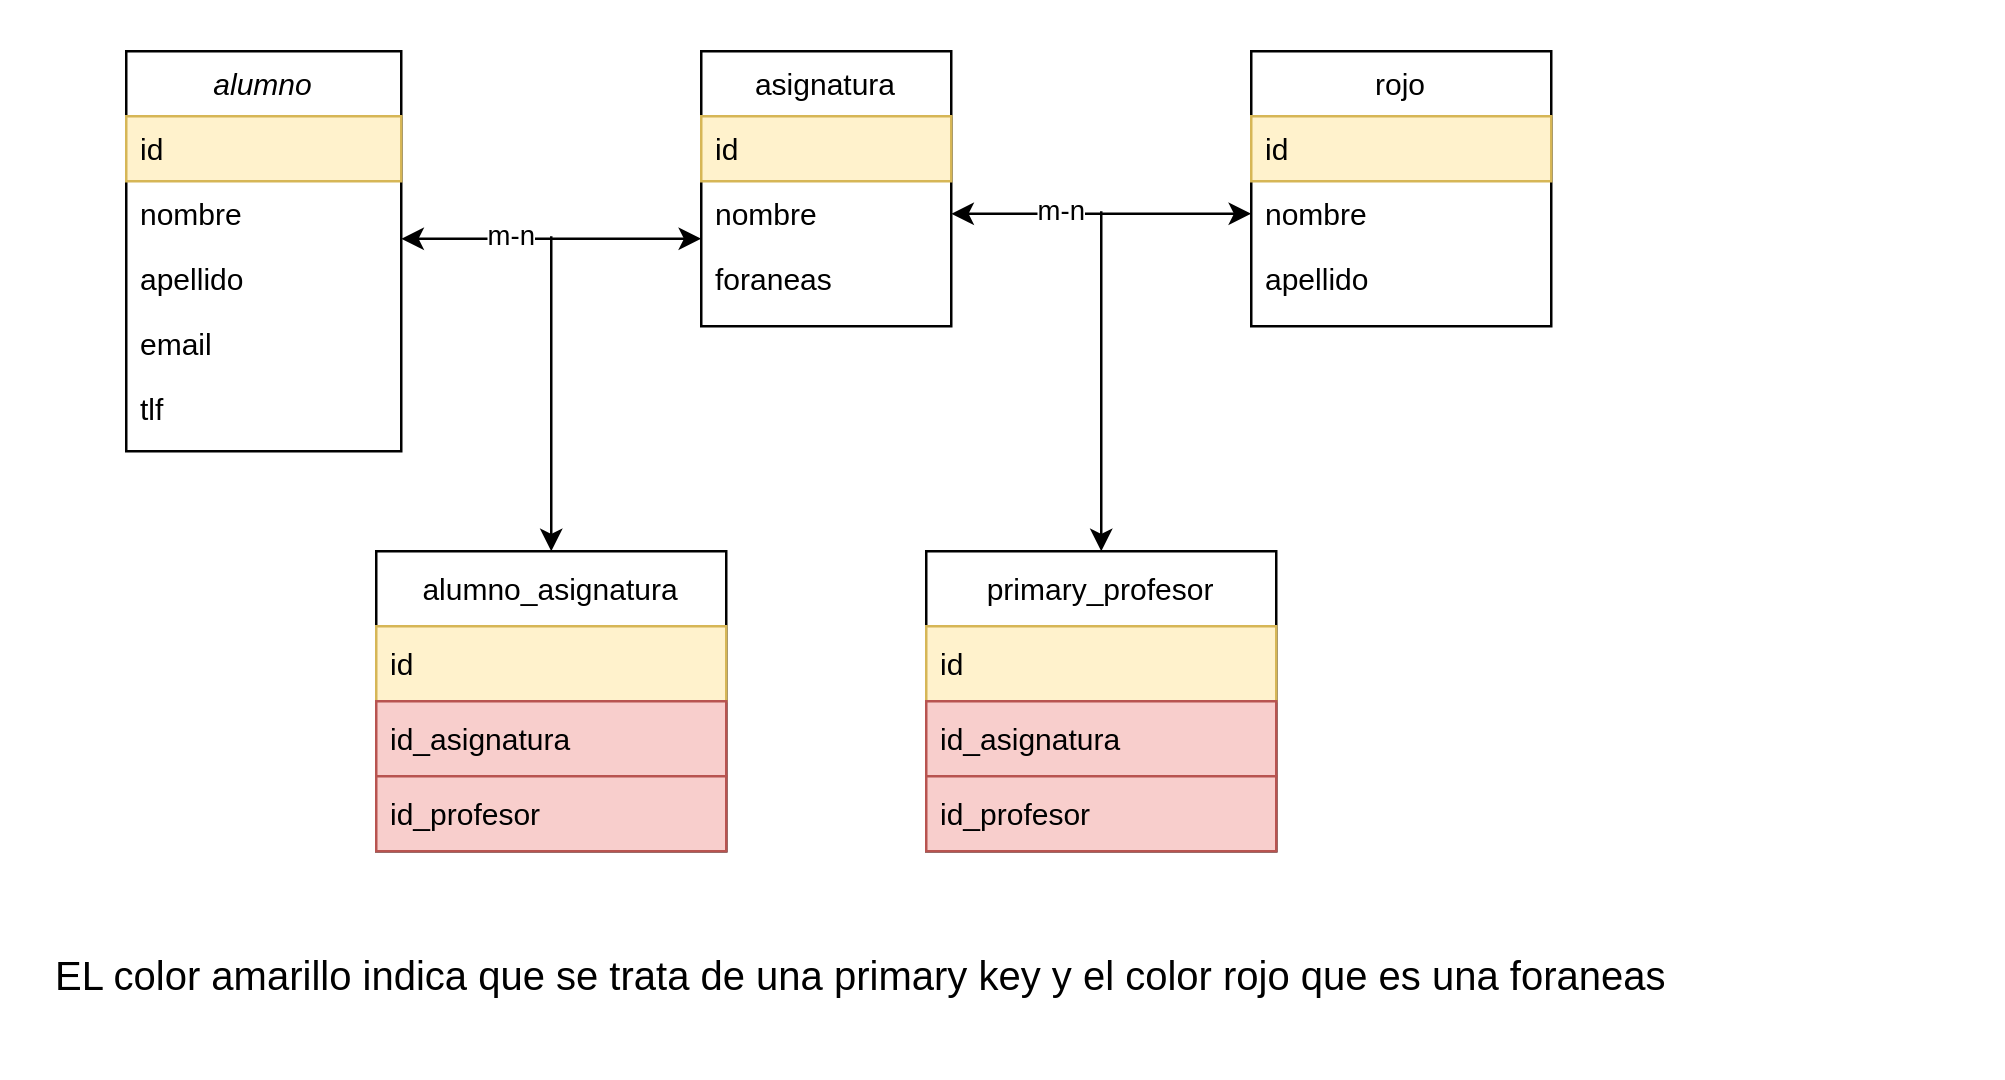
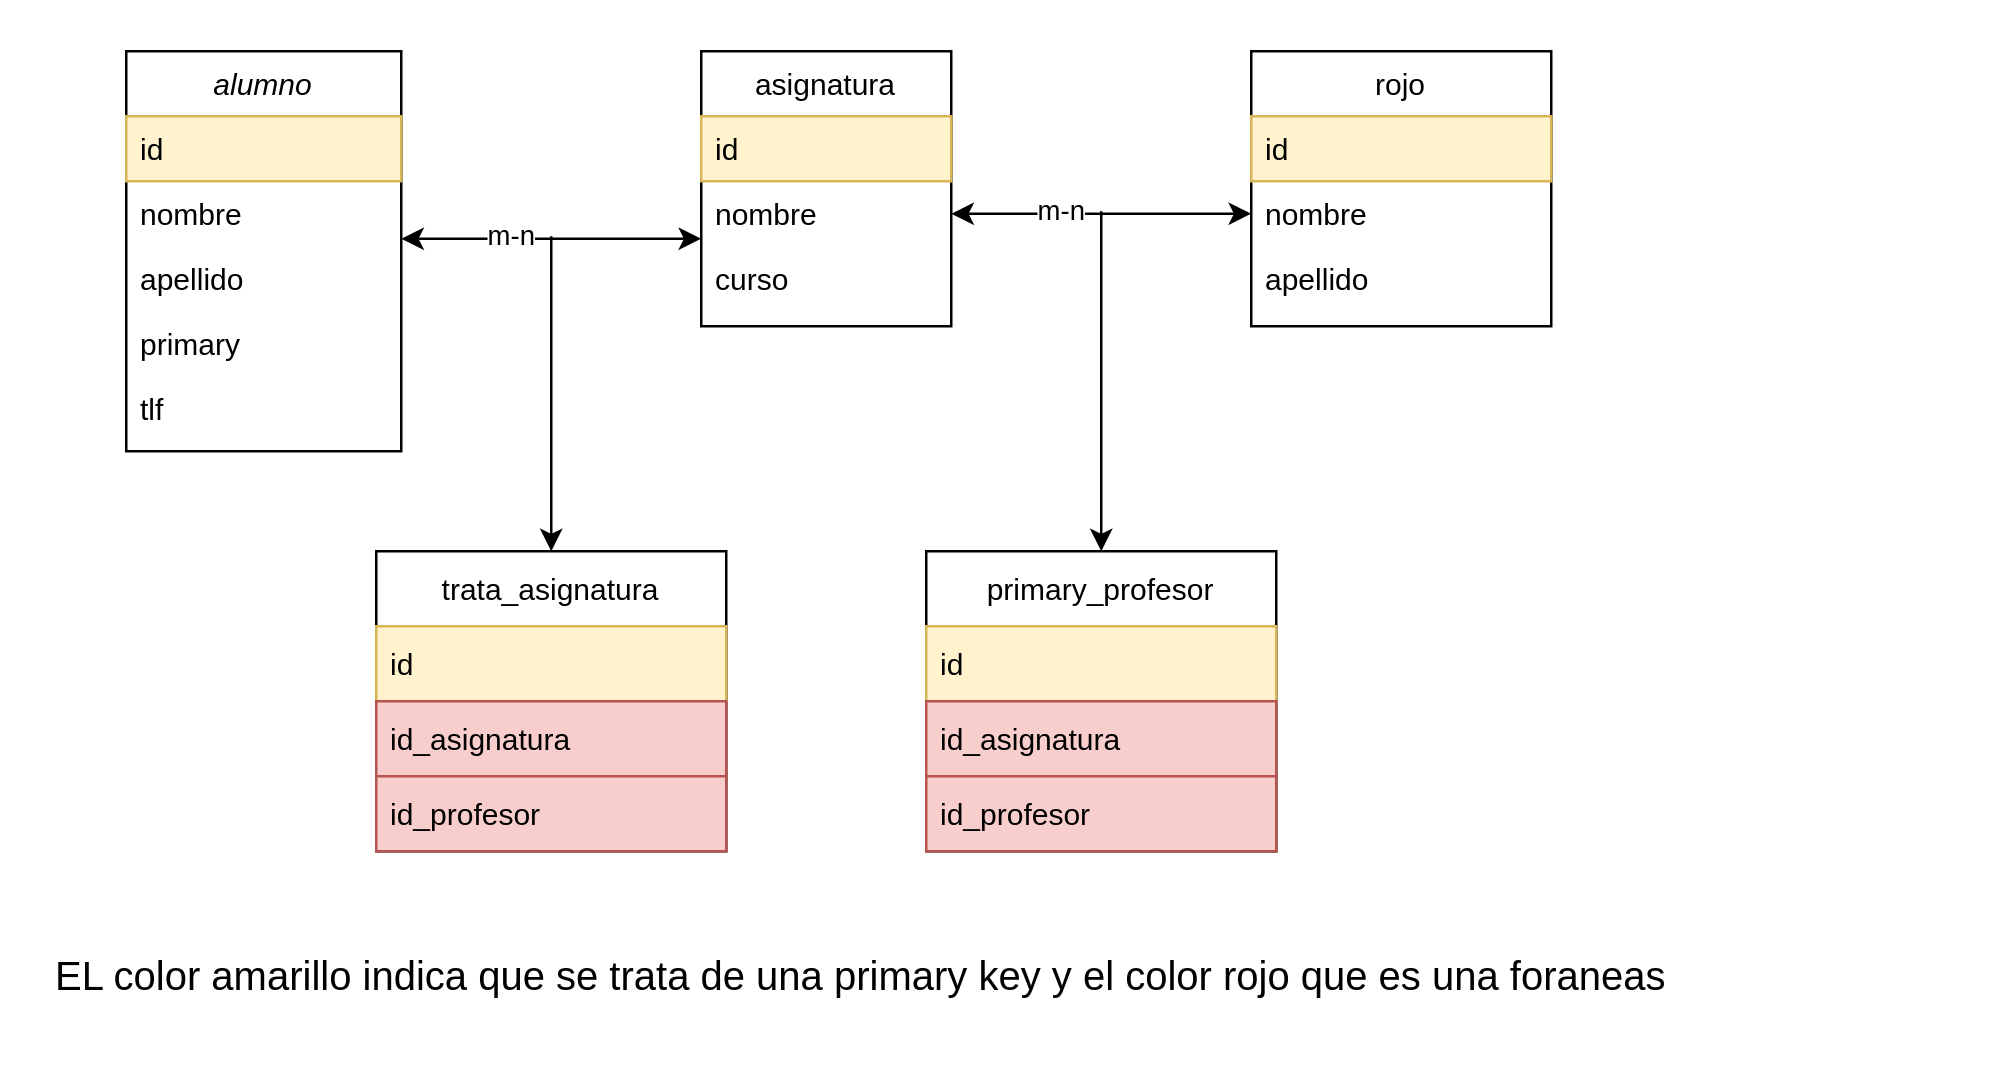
node "foraneas": label "foraneas" -> "curso"
node "email": label "email" -> "primary"
node "alumno_asignatura": label "alumno_asignatura" -> "trata_asignatura"
